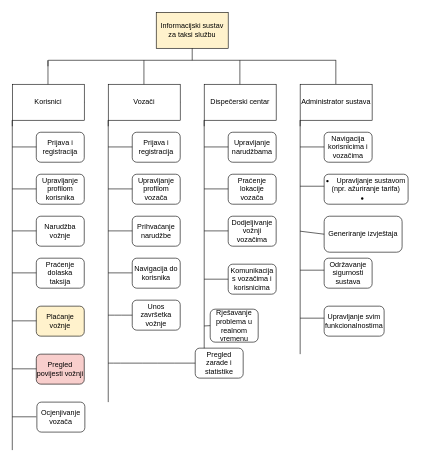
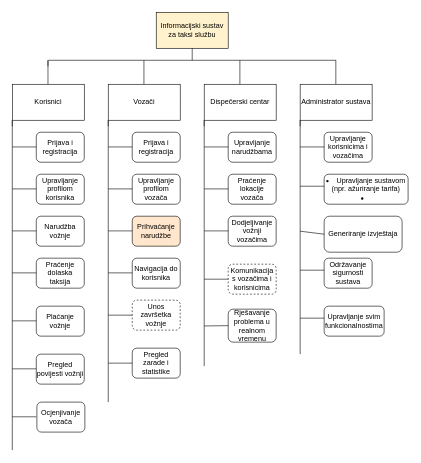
node "Navigacija korisnicima i vozačima": label "Navigacija korisnicima i vozačima" -> "Upravljanje korisnicima i vozačima"
node "Prihvaćanje narudžbe": fillcolor #ffffff -> #ffe6cc
node "Komunikacija s vozačima i korisnicima": style solid -> dashed
node "Unos završetka vožnje": style solid -> dashed
node "Plaćanje vožnje": fillcolor #fff2cc -> #ffffff
node "Rješavanje problema u realnom vremenu": moved (234, 326) -> (252, 326)
node "Pregled zarade i statistike": moved (219, 363) -> (156, 363)
node "Pregled povijesti vožnji": fillcolor #f8cecc -> #ffffff
